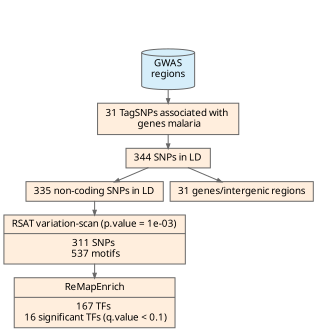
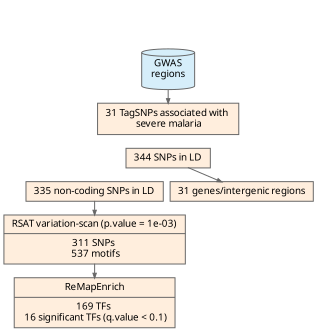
node "31 TagSNPs associated with": text "genes malaria" -> "severe malaria"
edge "31 TagSNPs associated with" -> "344 SNPs in LD": removed
edge "344 SNPs in LD" -> "335 non-coding SNPs in LD": removed
node "ReMapEnrich": text "167 TFs" -> "169 TFs"
